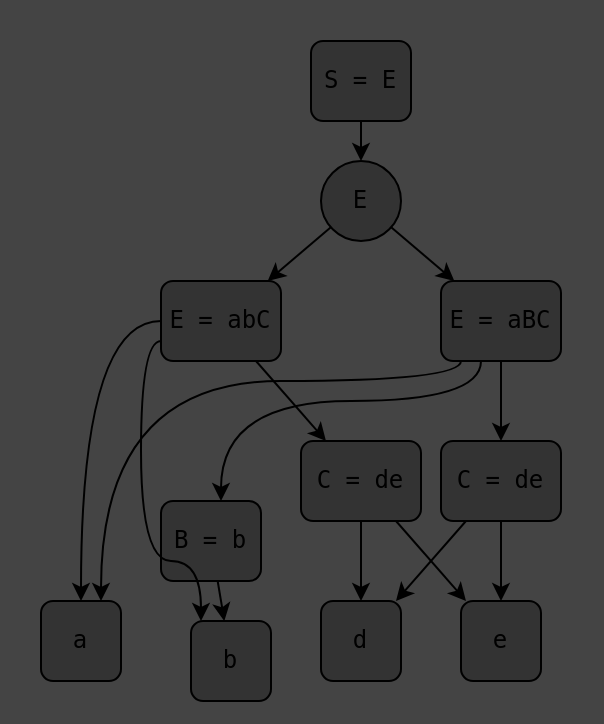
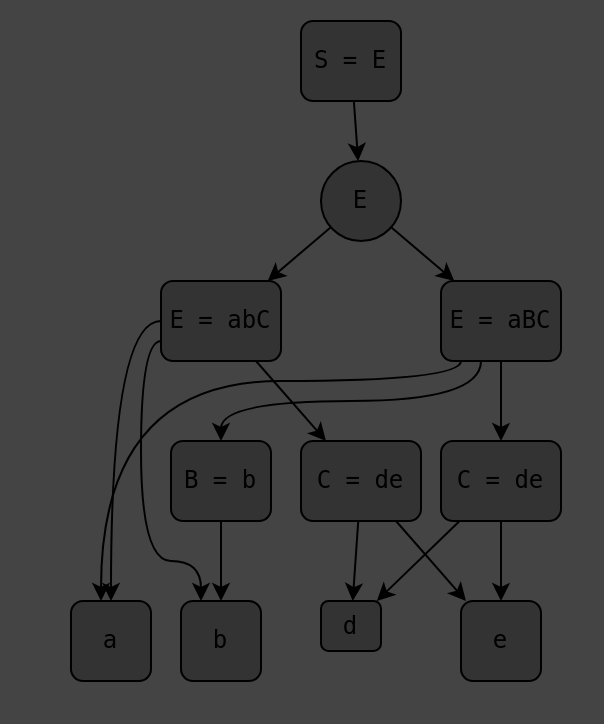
node "S = E": moved (361, 81) -> (351, 61)
node "B = b": moved (211, 541) -> (221, 481)
node "a": moved (81, 641) -> (111, 641)
node "d": size 80x80 -> 60x50
node "b": moved (231, 661) -> (221, 641)
